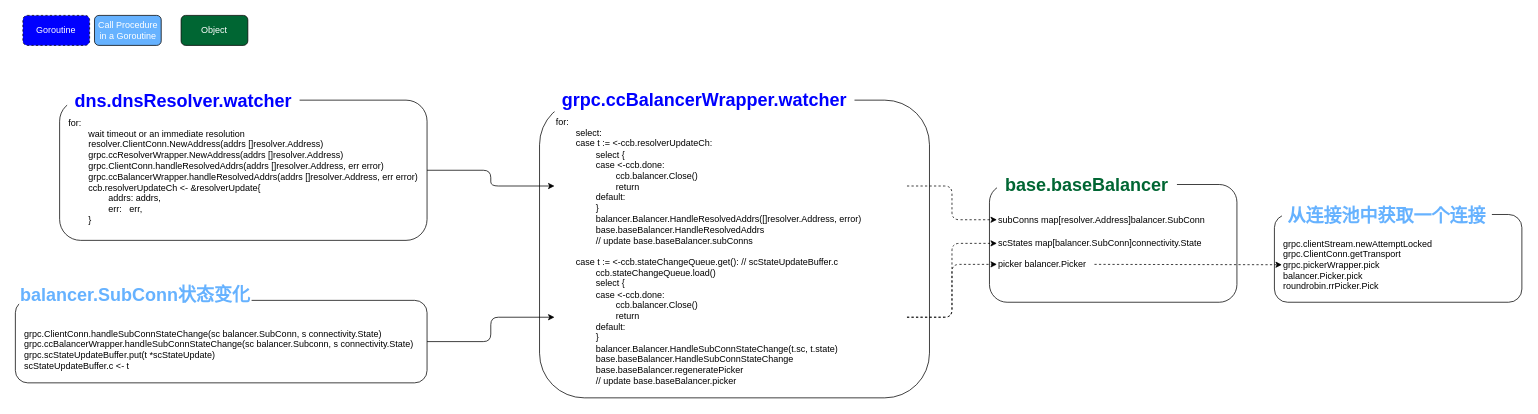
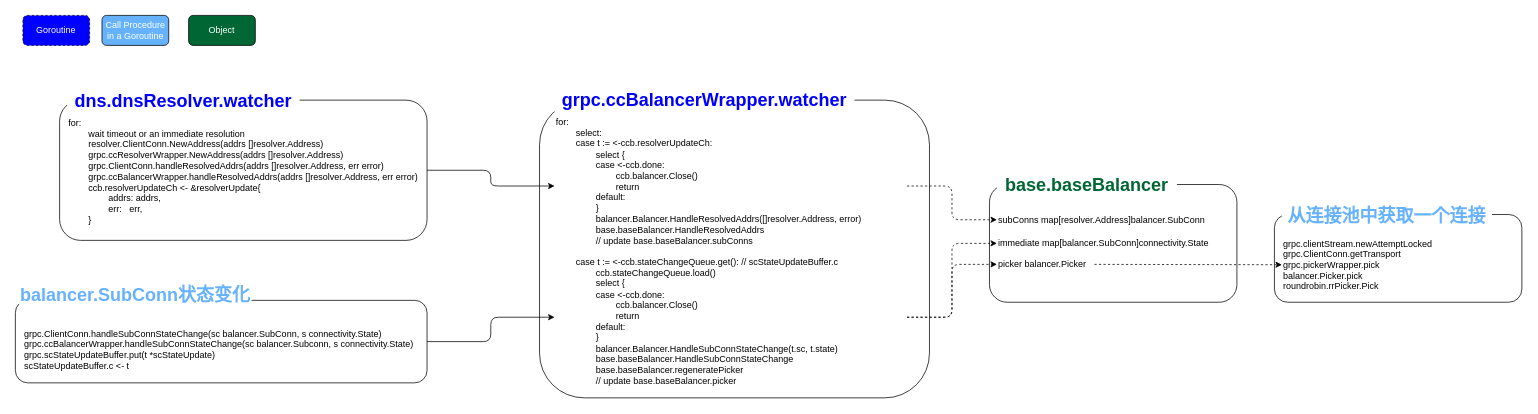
node "Call Procedure in a Goroutine": moved (128, 30) -> (135, 30)
node "Object": moved (215, 30) -> (222, 30)
node "scStates map[balancer.SubConn]connectivity.State": label "scStates map[balancer.SubConn]connectivity.State" -> "immediate map[balancer.SubConn]connectivity.State"
